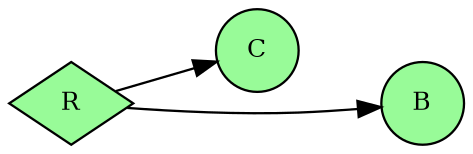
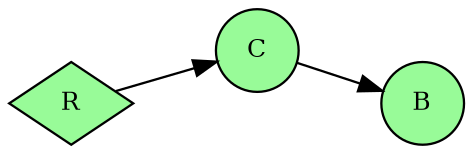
edge "R" -> "B": now "C" -> "B"
